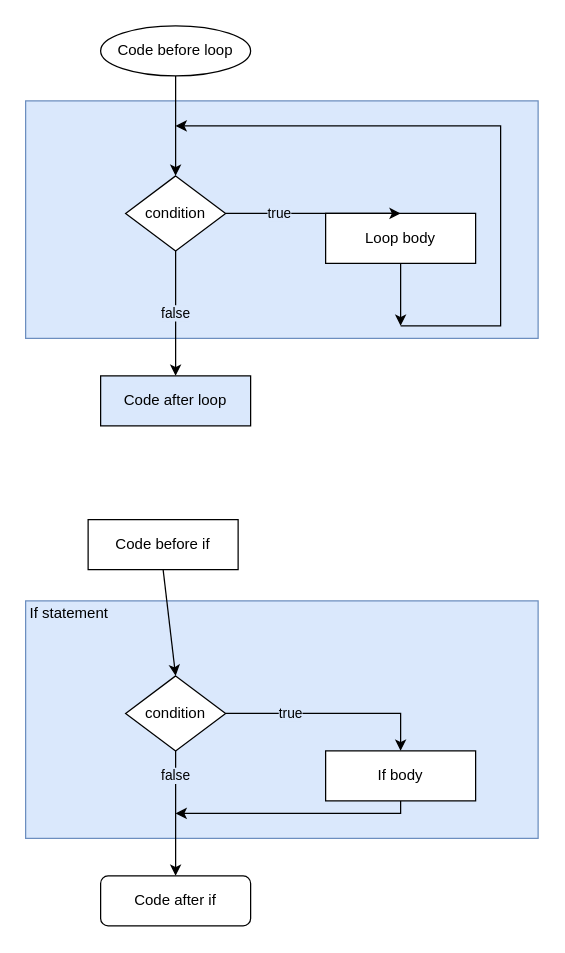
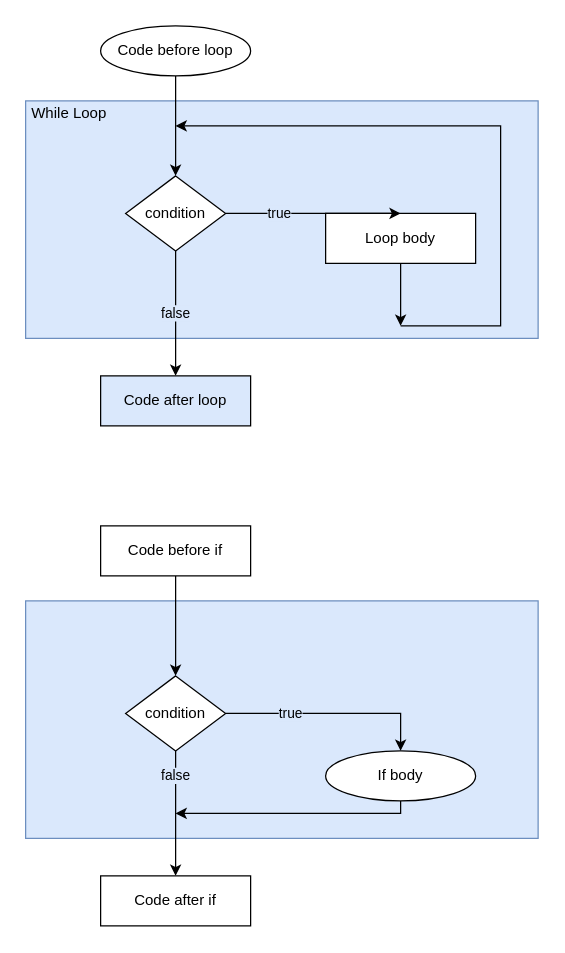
node "While Loop": added
node "Code before if": moved (163, 544) -> (176, 551)
node "If statement": removed
node "If body": shape rectangle -> ellipse
node "Code after if": shape rounded rectangle -> rectangle
